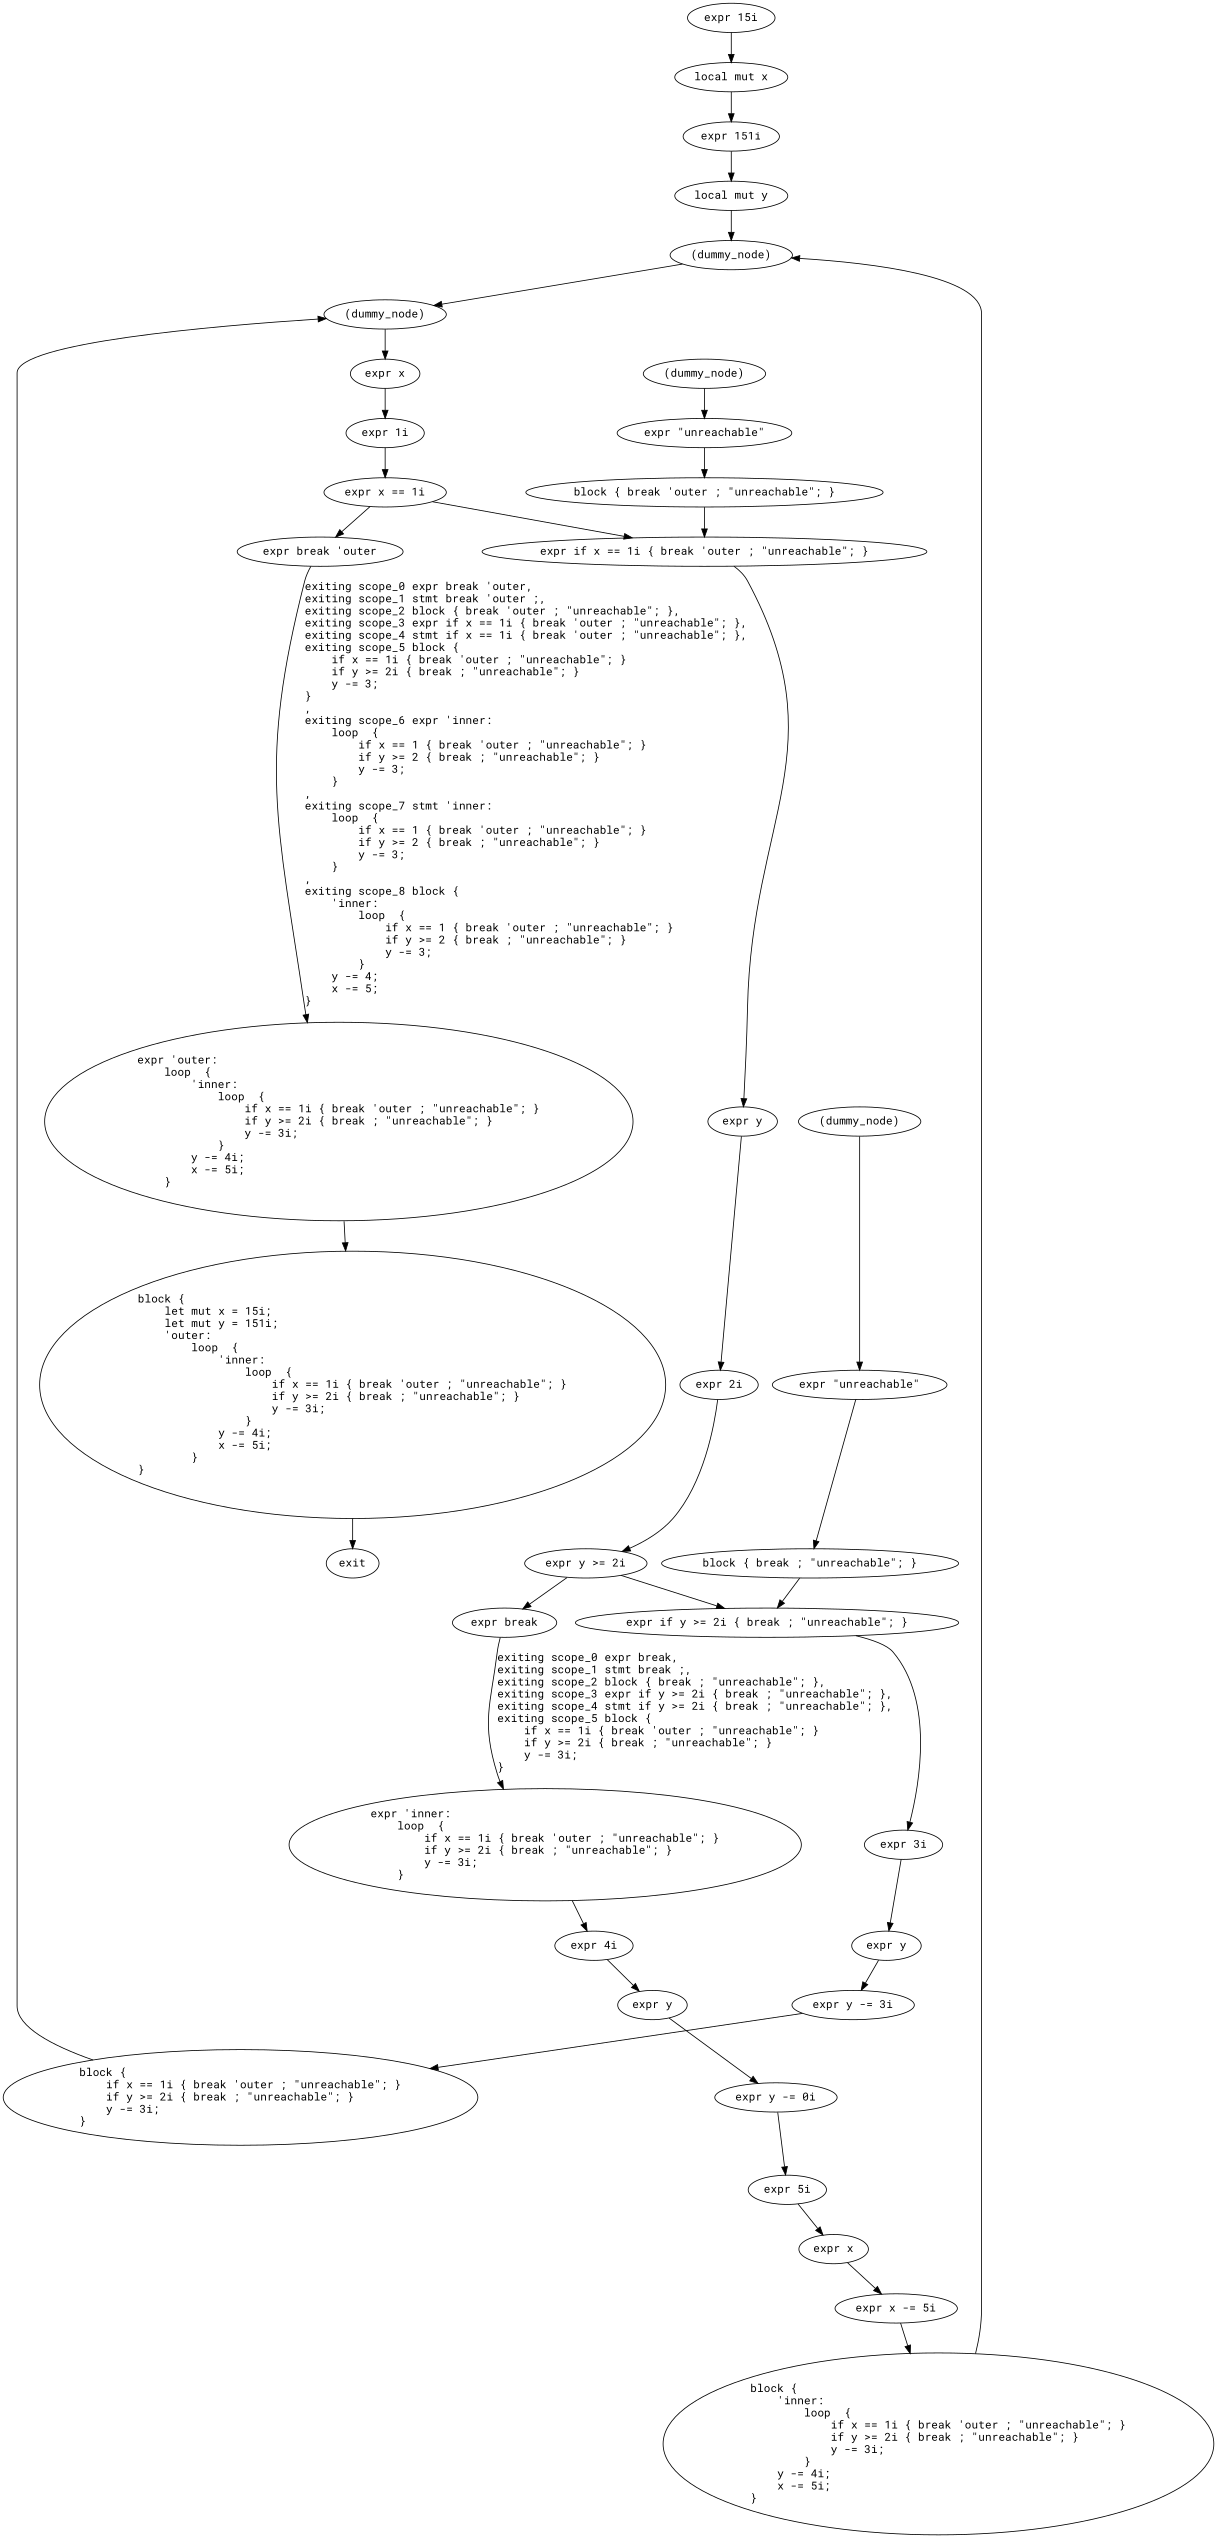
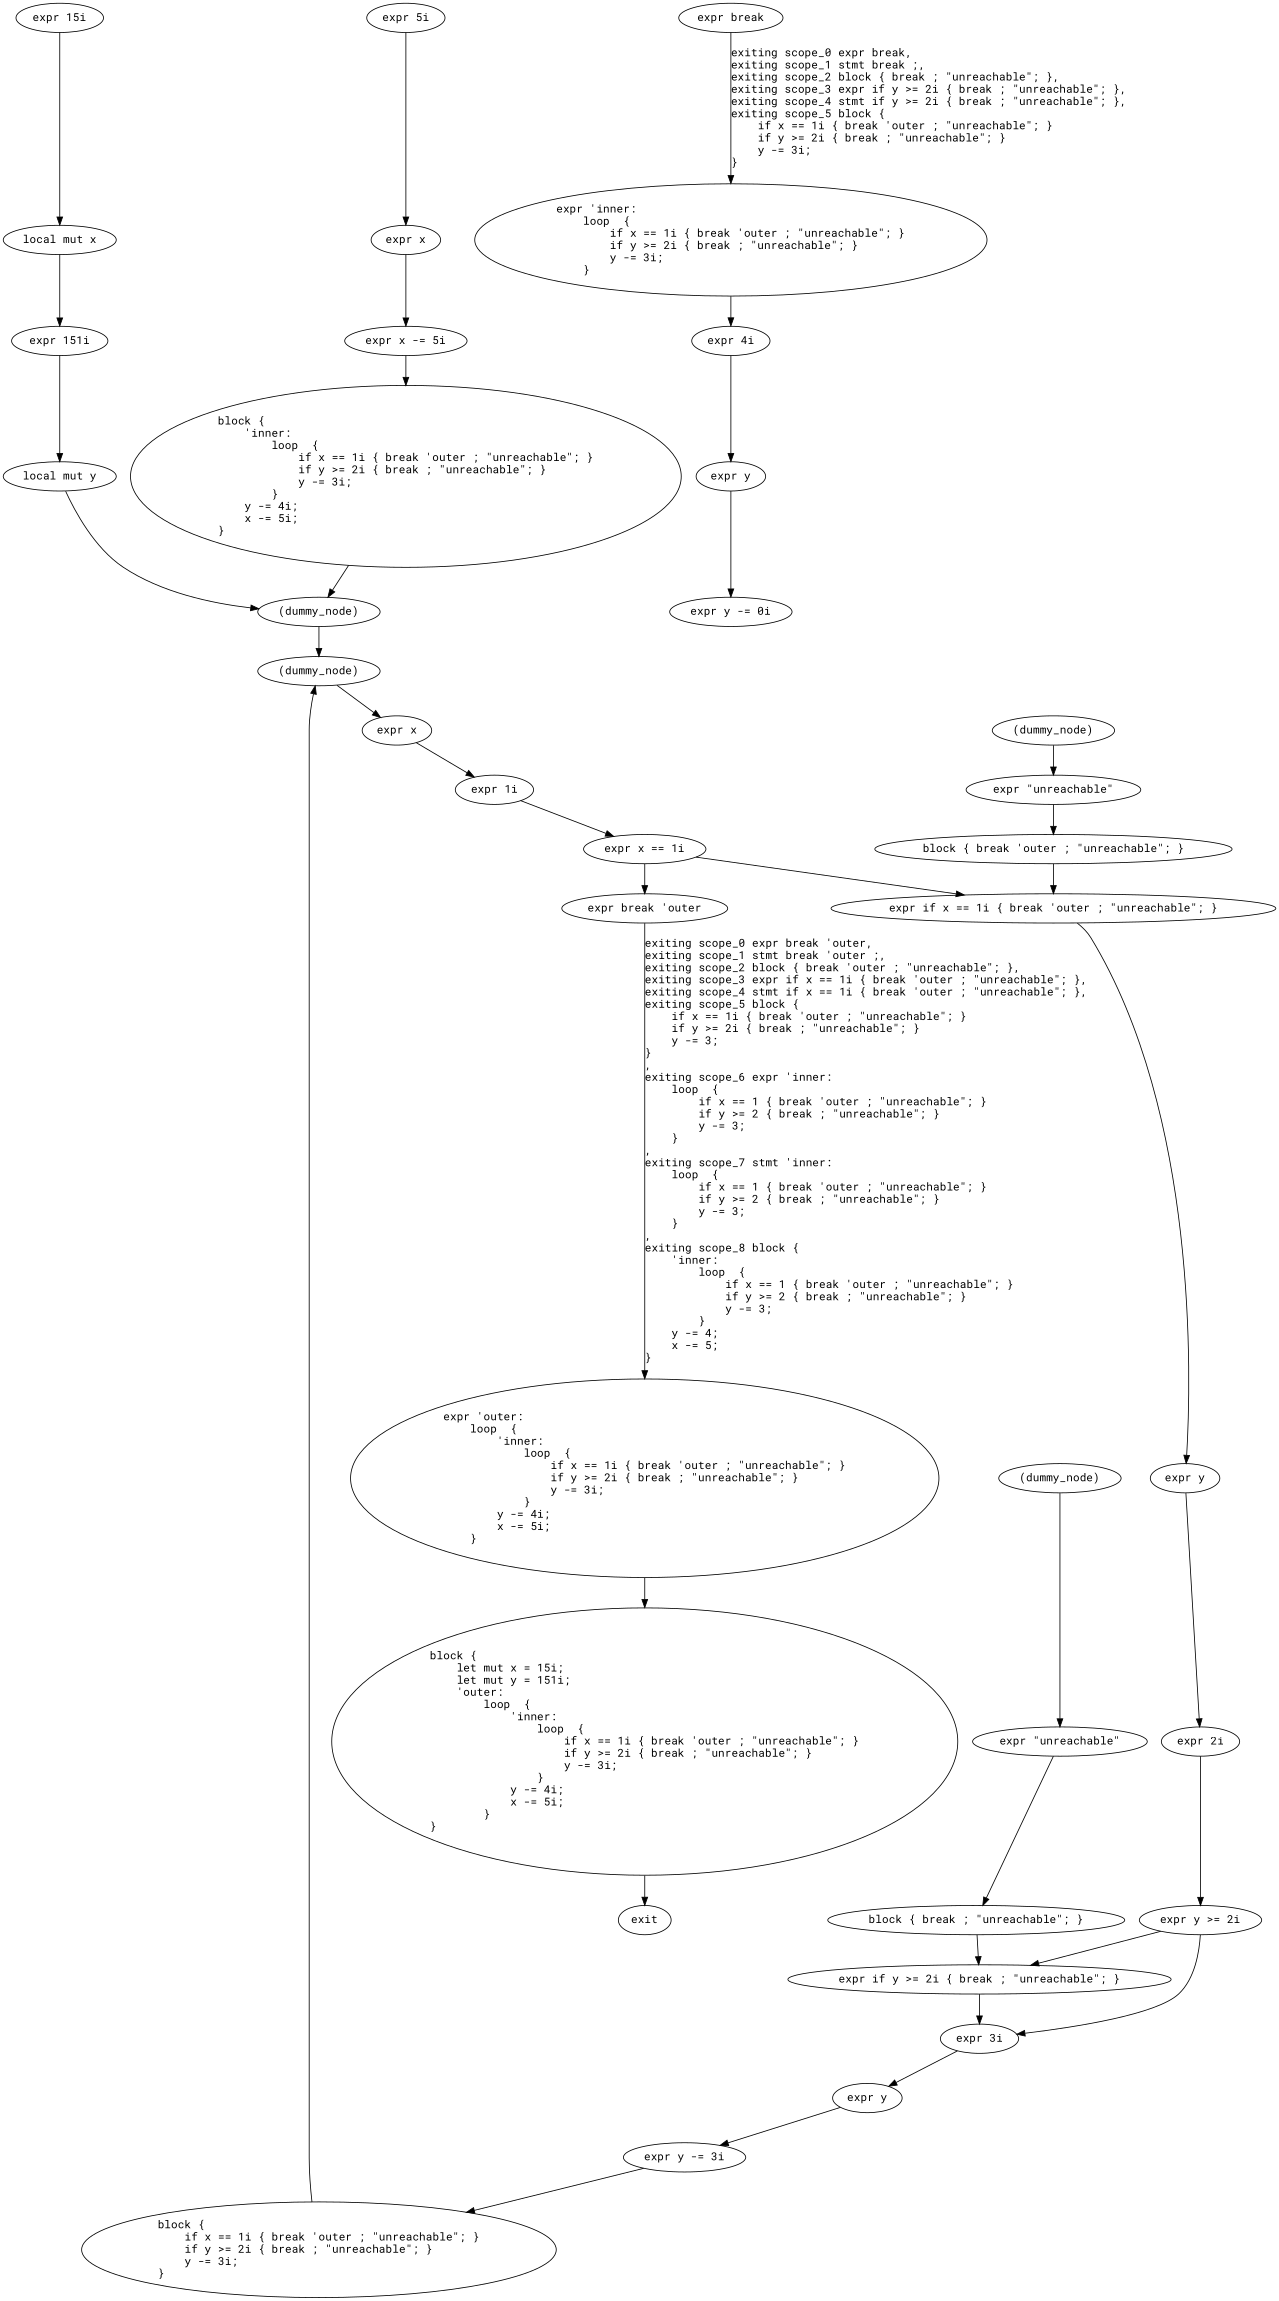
edge "expr y >= 2i" -> "expr break": now "expr y >= 2i" -> "expr 3i"
edge "expr y -= 0i" -> "expr 5i": removed
